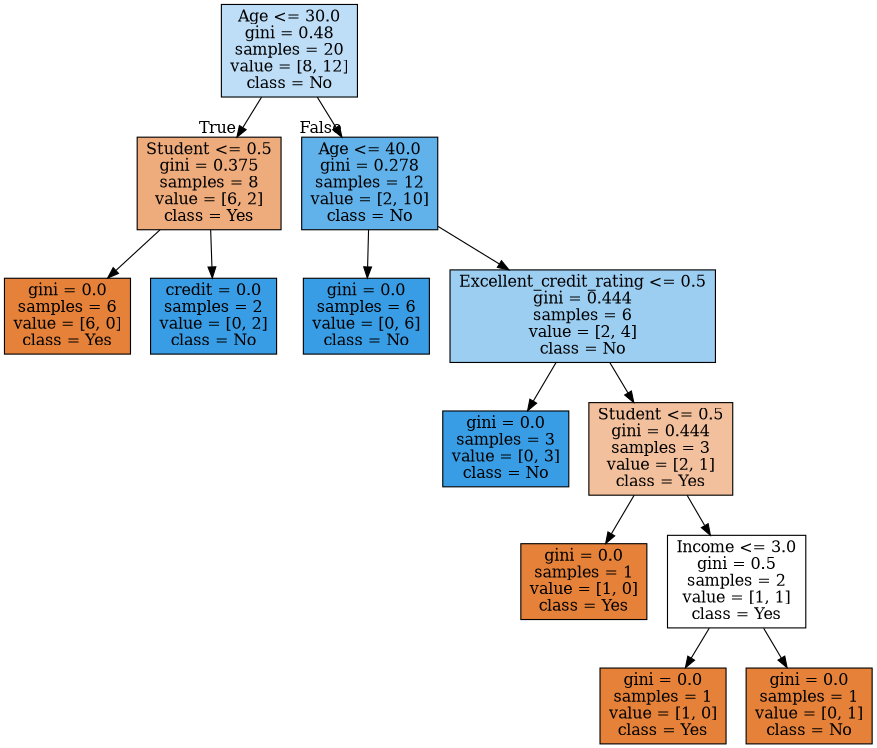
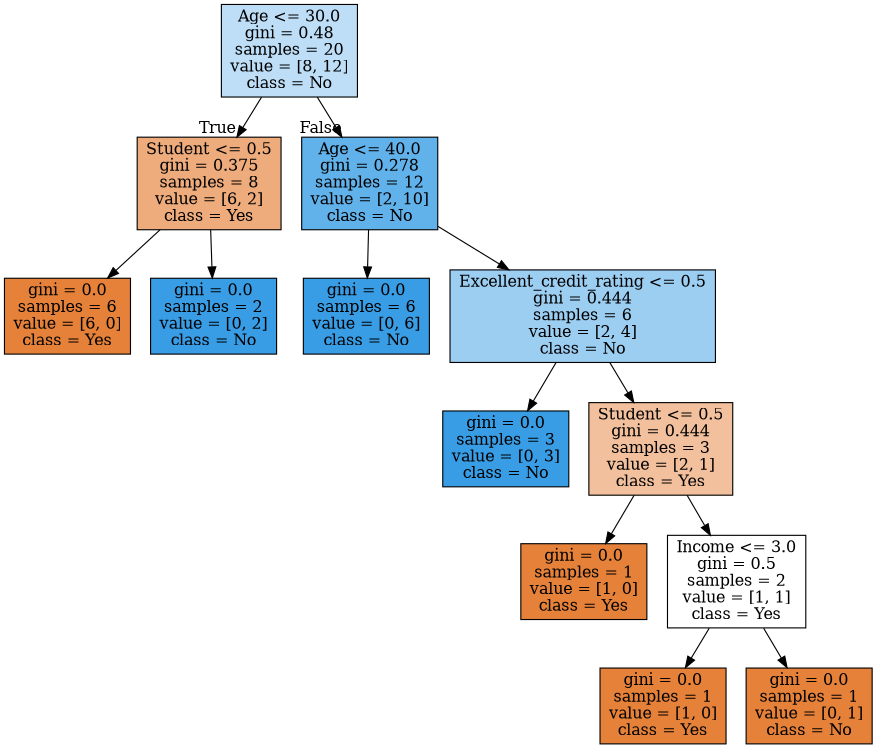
node "credit = 0.0 samples = 2 value = [0, 2] class = No": label "credit = 0.0 samples = 2 value = [0, 2] class = No" -> "gini = 0.0 samples = 2 value = [0, 2] class = No"
